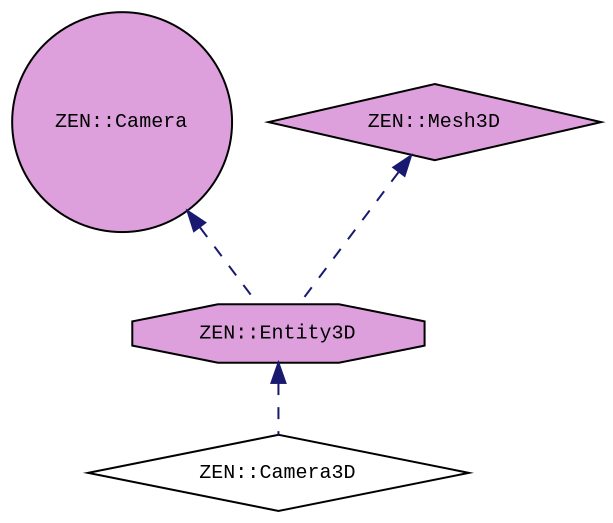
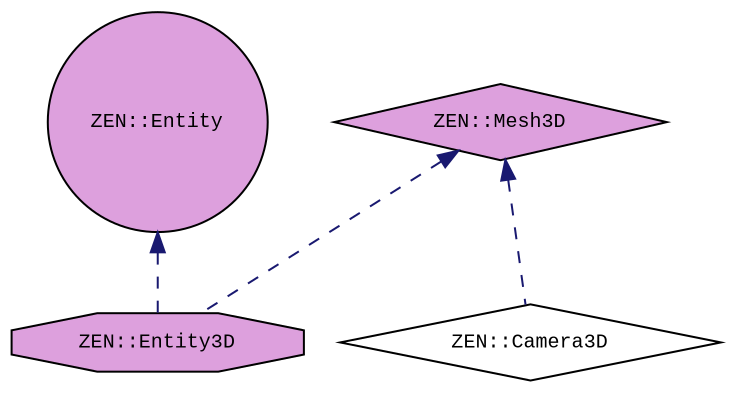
node "ZEN::Camera": label "ZEN::Camera" -> "ZEN::Entity"
edge "ZEN::Camera3D" -> "ZEN::Entity3D": now "ZEN::Camera3D" -> "ZEN::Mesh3D"
